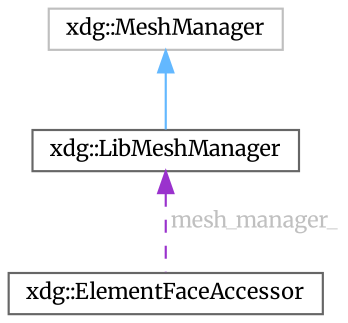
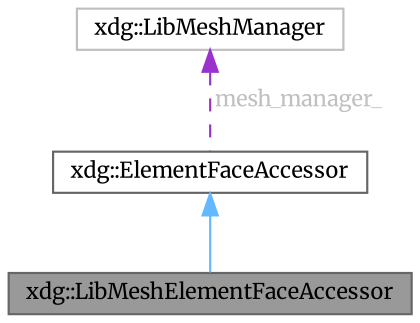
node "xdg::MeshManager": removed
node "xdg::LibMeshManager": color gray40 -> grey75
node "xdg::LibMeshElementFaceAccessor": added
